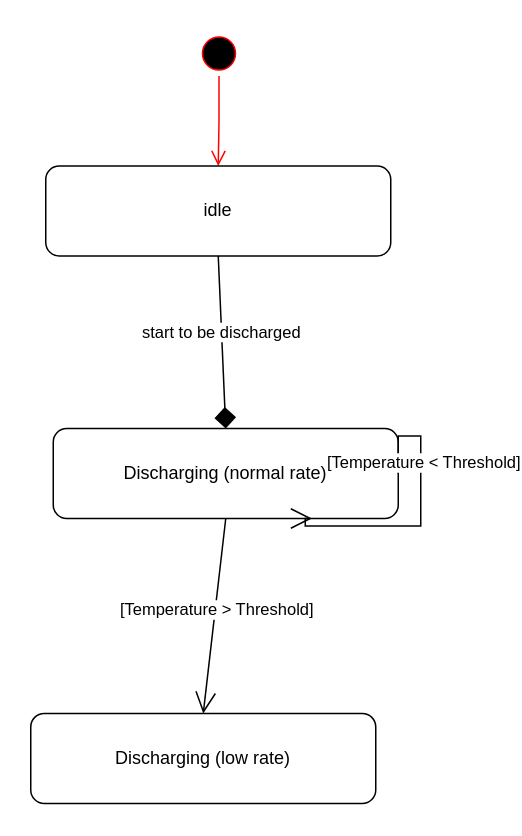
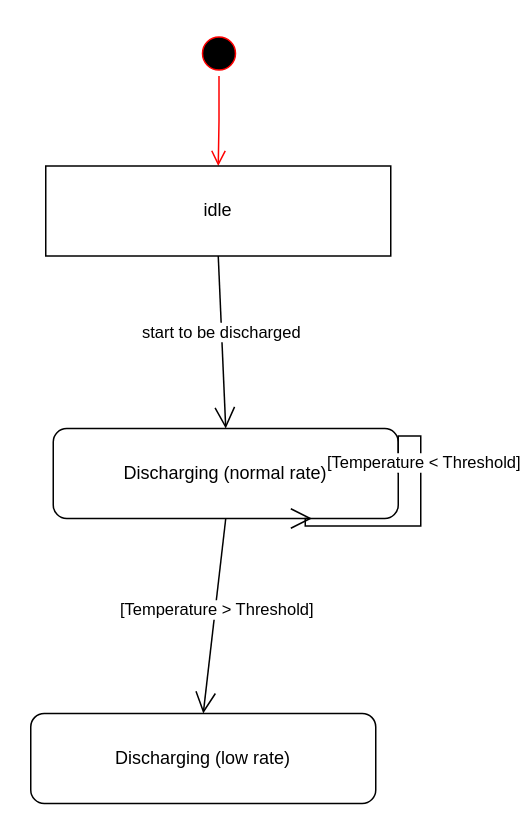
node "idle": shape rounded rectangle -> rectangle
edge "idle" -> "Discharging (normal rate)": arrowhead diamond -> open
